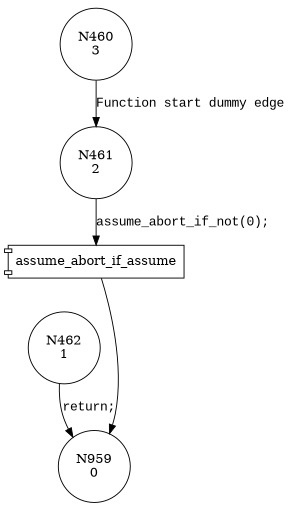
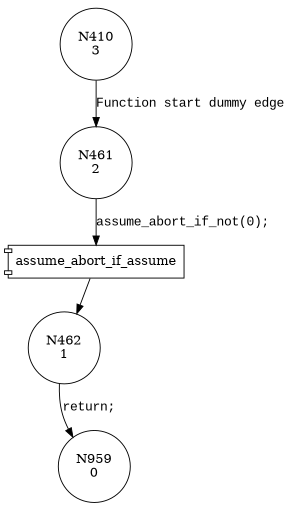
node "N460 3": label "N460 3" -> "N410 3"
edge "assume_abort_if_assume" -> "N959 0": now "assume_abort_if_assume" -> "N462 1"
